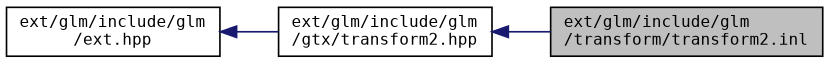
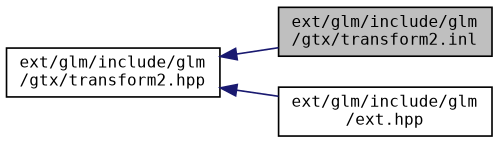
edge "ext/glm/include/glm /gtx/transform2.hpp" -> "ext/glm/include/glm /ext.hpp": reversed
node "ext/glm/include/glm /transform/transform2.inl": label "ext/glm/include/glm /transform/transform2.inl" -> "ext/glm/include/glm /gtx/transform2.inl"
